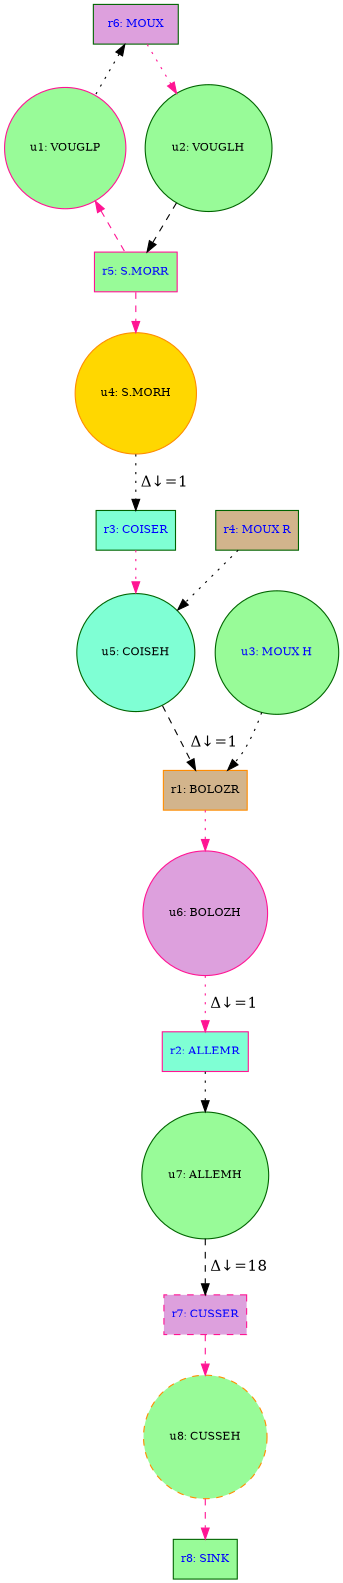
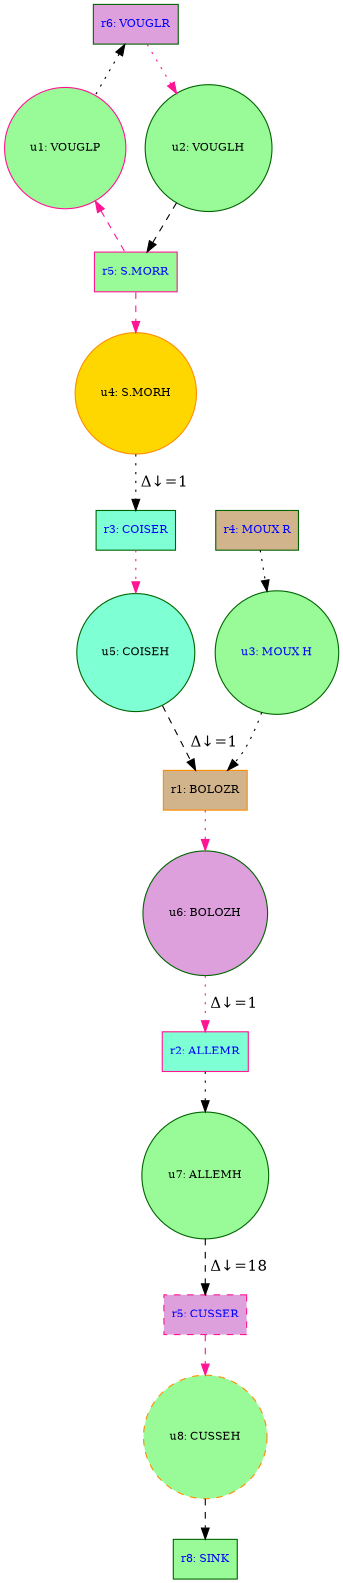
node "r6: MOUX": label "r6: MOUX" -> "r6: VOUGLR"
edge "r4: MOUX R" -> "u5: COISEH": now "r4: MOUX R" -> "u3: MOUX H"
node "u6: BOLOZH": color deeppink -> darkgreen
node "r7: CUSSER": label "r7: CUSSER" -> "r5: CUSSER"
edge "u8: CUSSEH" -> "r8: SINK": color deeppink -> black
